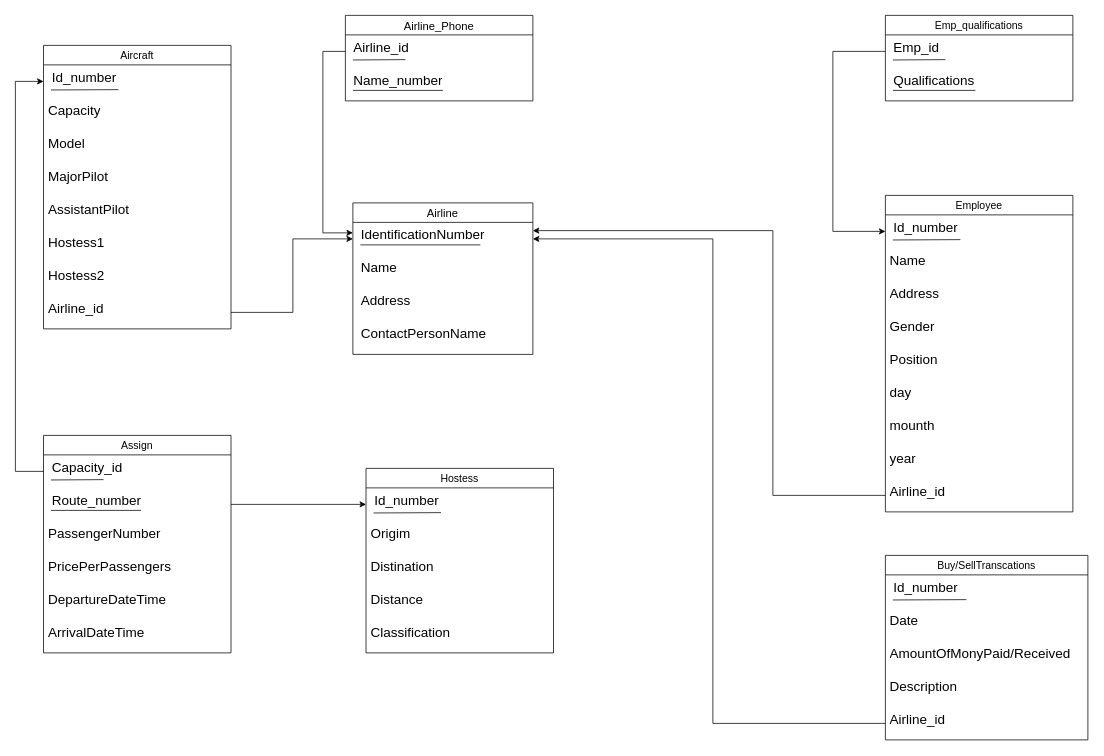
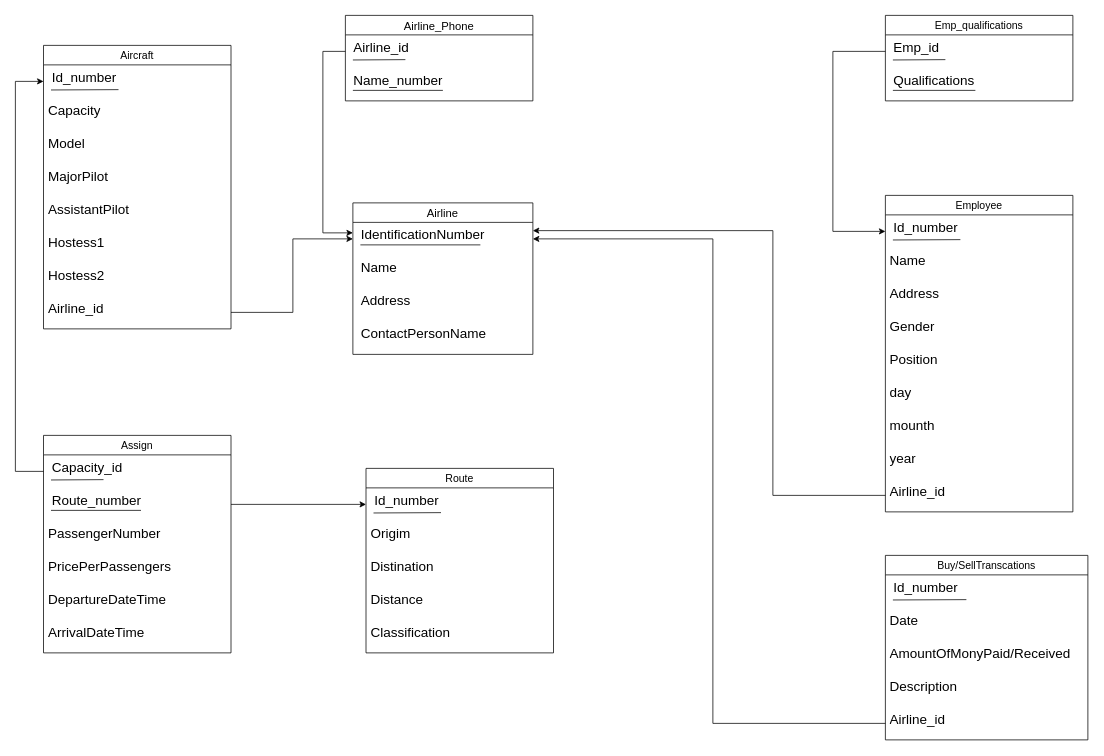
node "Hostess": label "Hostess" -> "Route"
